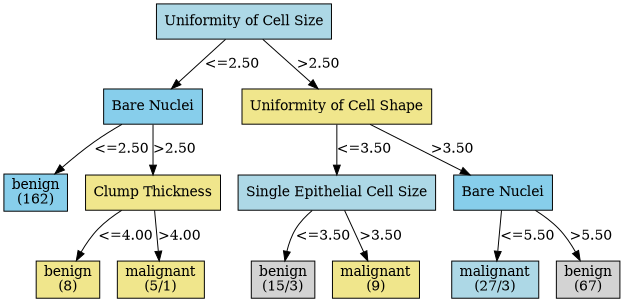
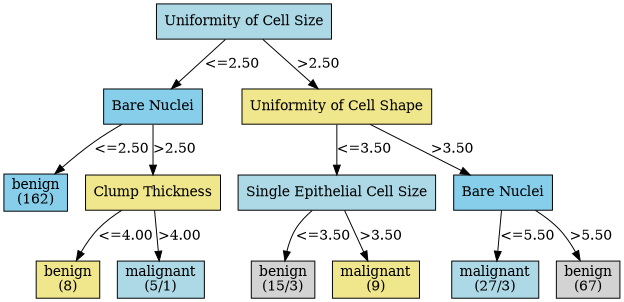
node "malignant (5/1)": fillcolor khaki -> lightblue
